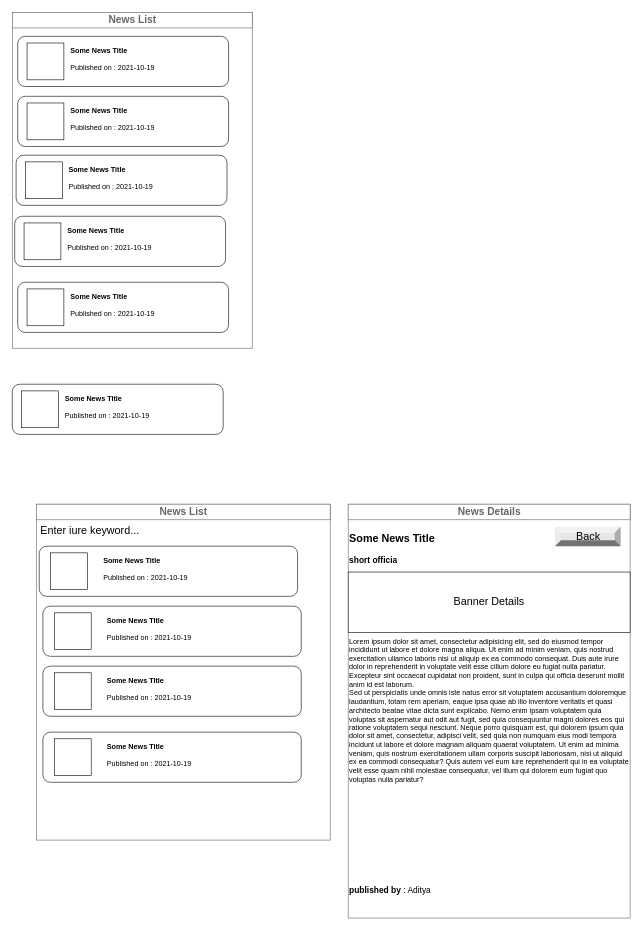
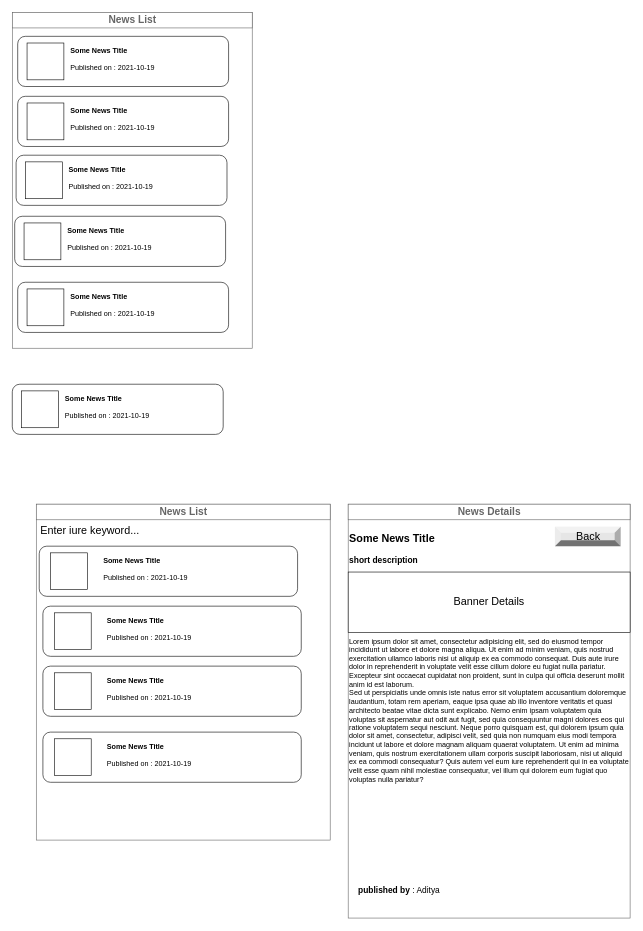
node "short officia": label "short officia" -> "short description"
node "published by : Aditya": moved (433, 890) -> (442, 890)
